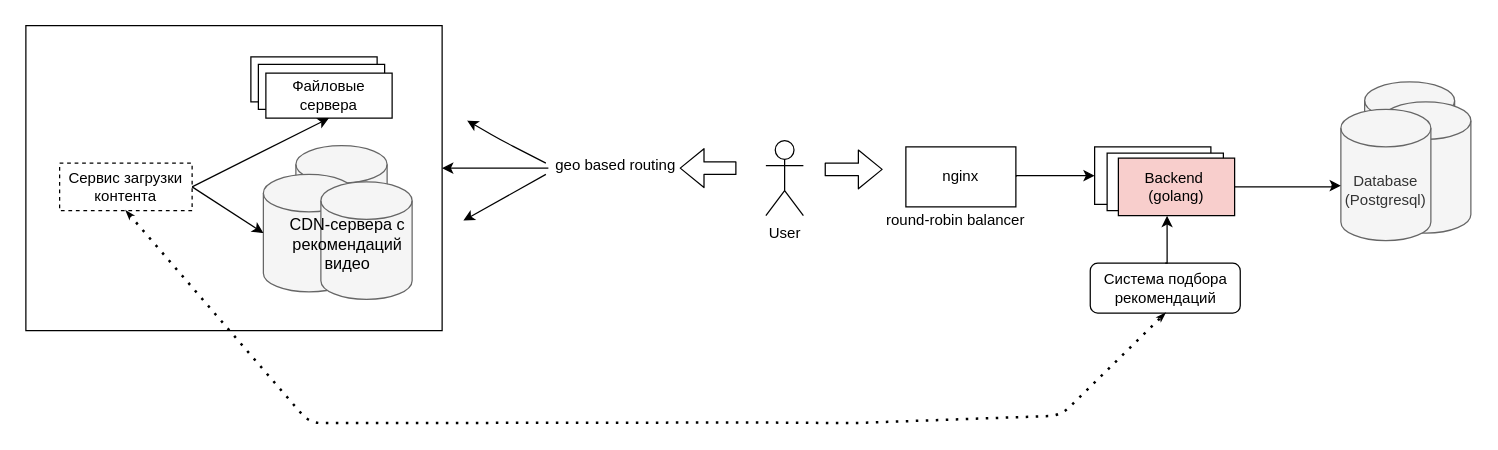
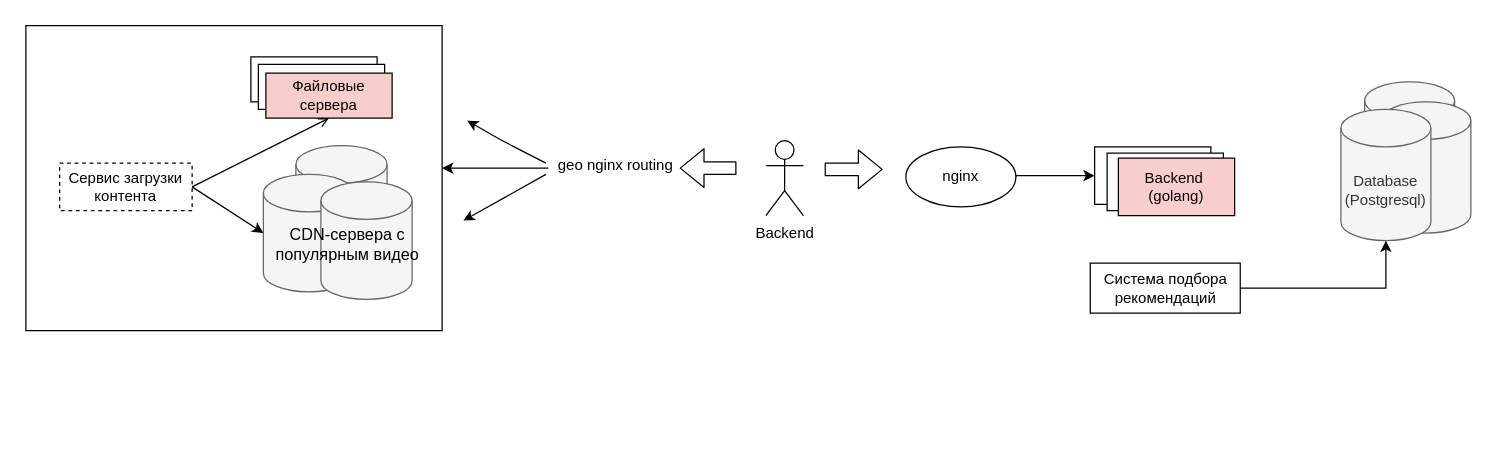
node "Файловые сервера": fillcolor #ffffff -> #f8cecc
edge "Сервис загрузки контента" -> "Файловые сервера": arrowhead classic -> open
node "geo based routing": label "geo based routing" -> "geo nginx routing"
node "nginx": shape rectangle -> ellipse
edge "Backend (golang)" -> "Database (Postgresql)": removed
node "round-robin balancer": removed
node "User": label "User" -> "Backend"
node "CDN-сервера с рекомендаций видео": label "CDN-сервера с рекомендаций видео" -> "CDN-сервера с популярным видео"
edge "Система подбора рекомендаций" -> "Backend (golang)": removed
node "Система подбора рекомендаций": shape rounded rectangle -> rectangle
edge "Система подбора рекомендаций" -> "Database (Postgresql)": added
edge "Сервис загрузки контента" -- "Система подбора рекомендаций": removed
